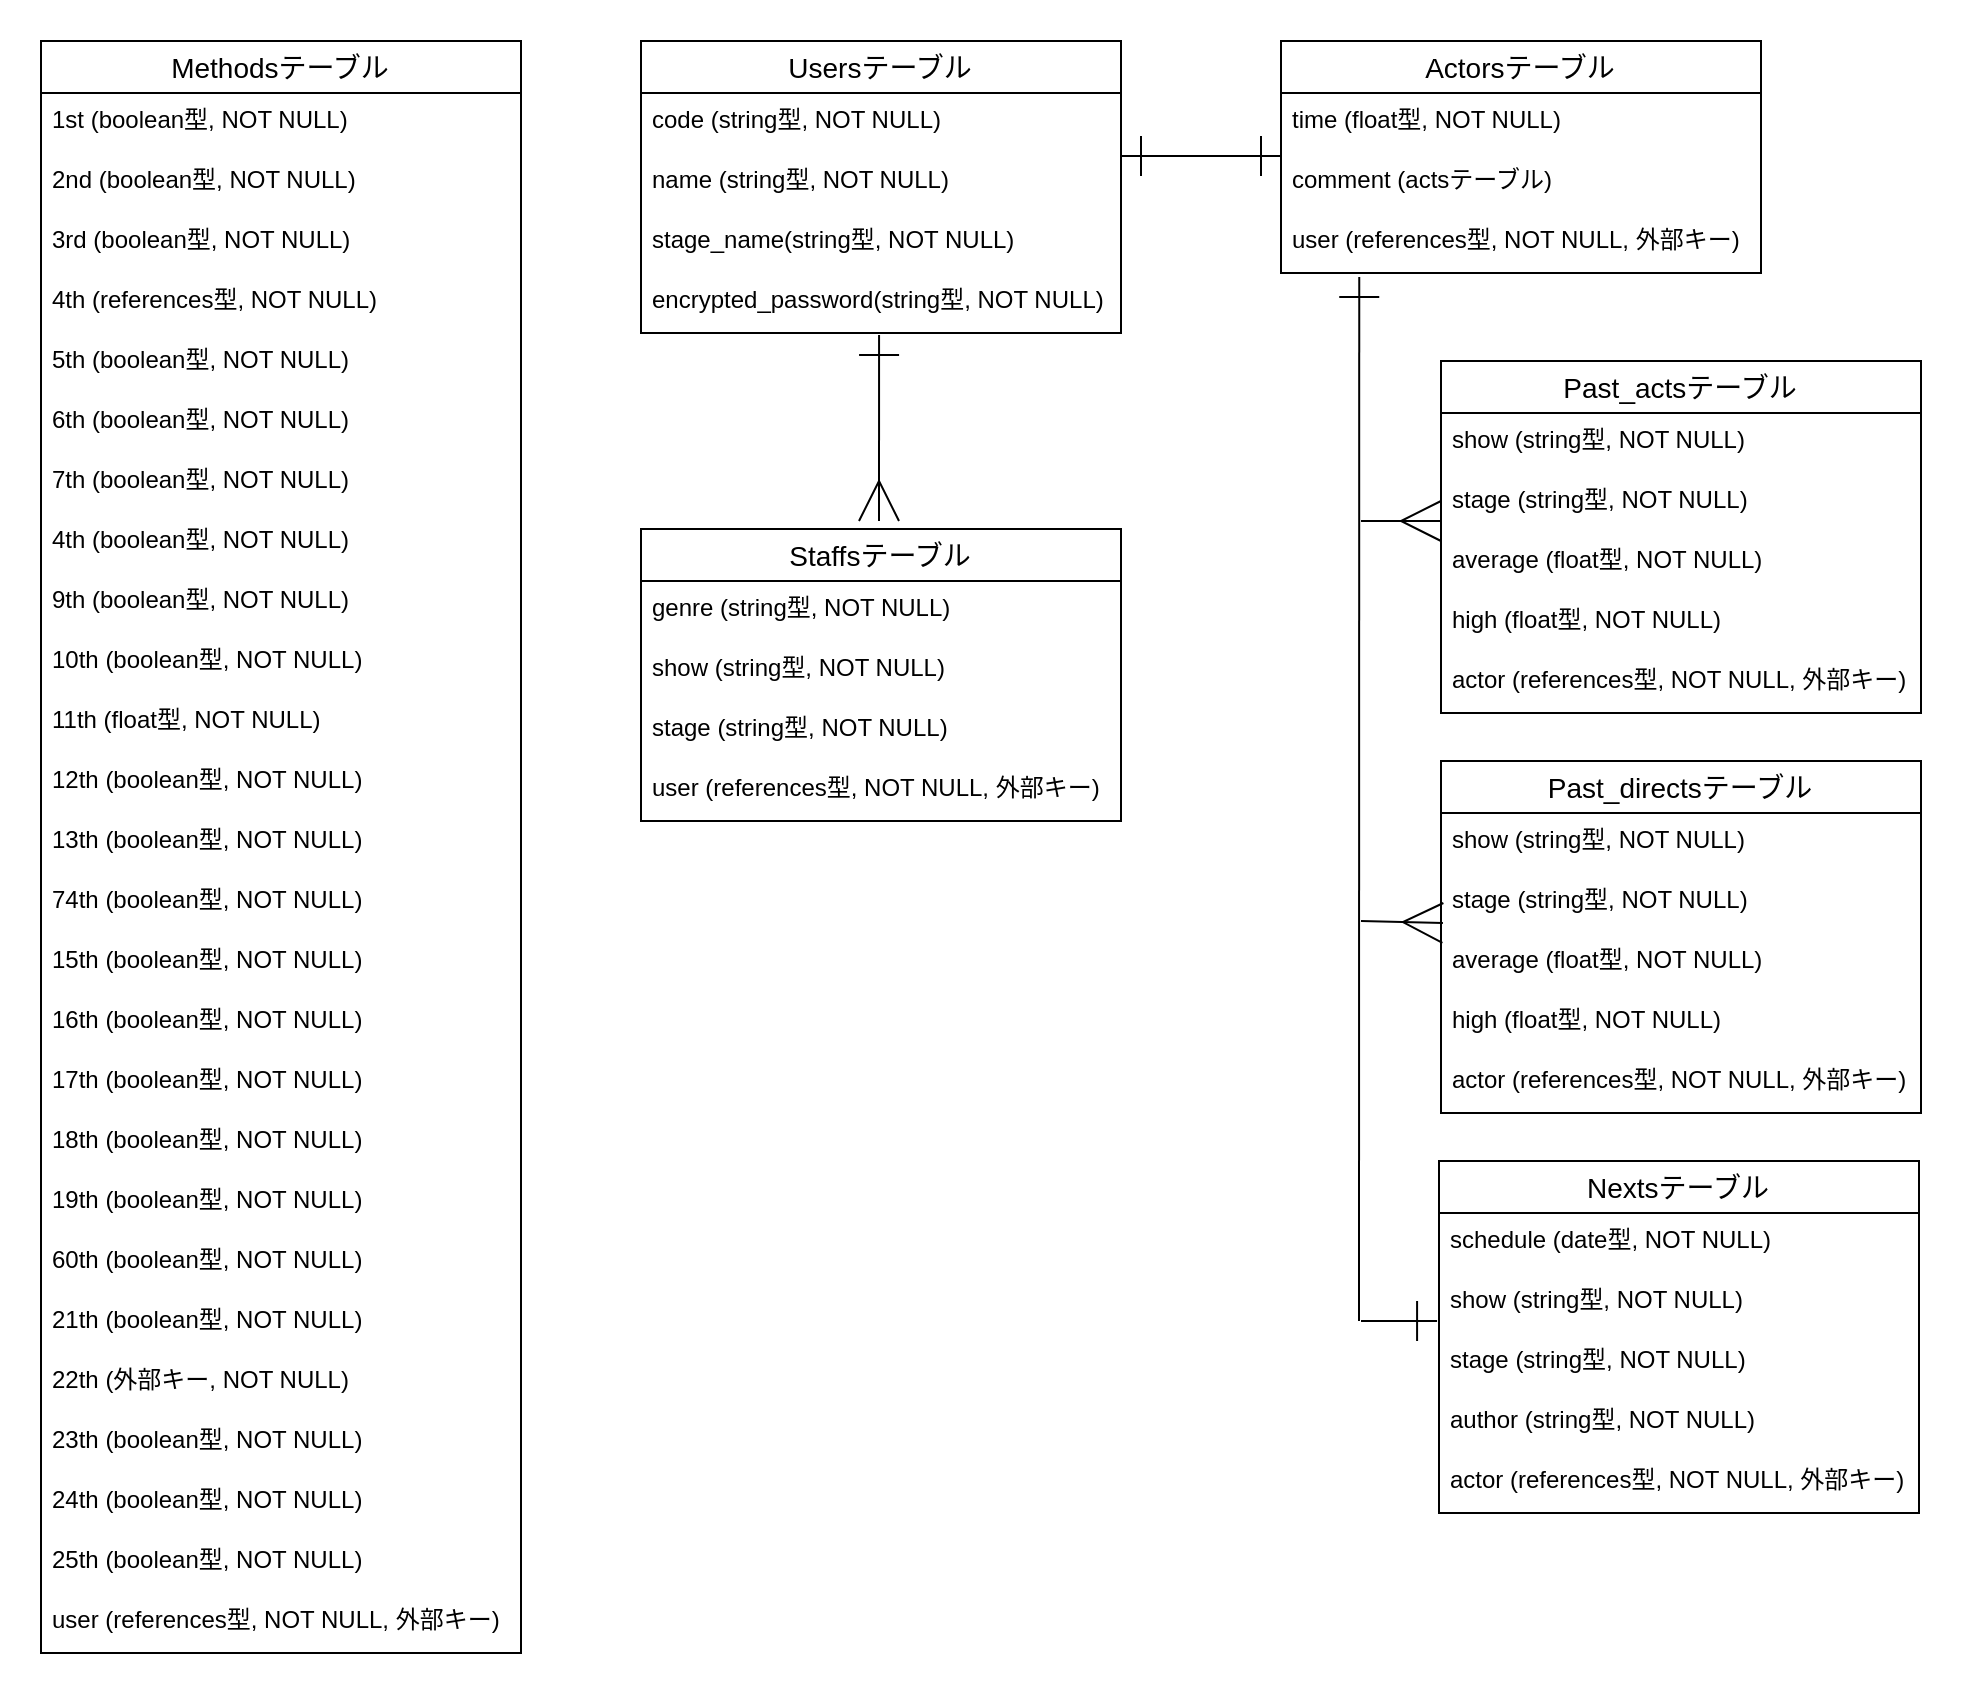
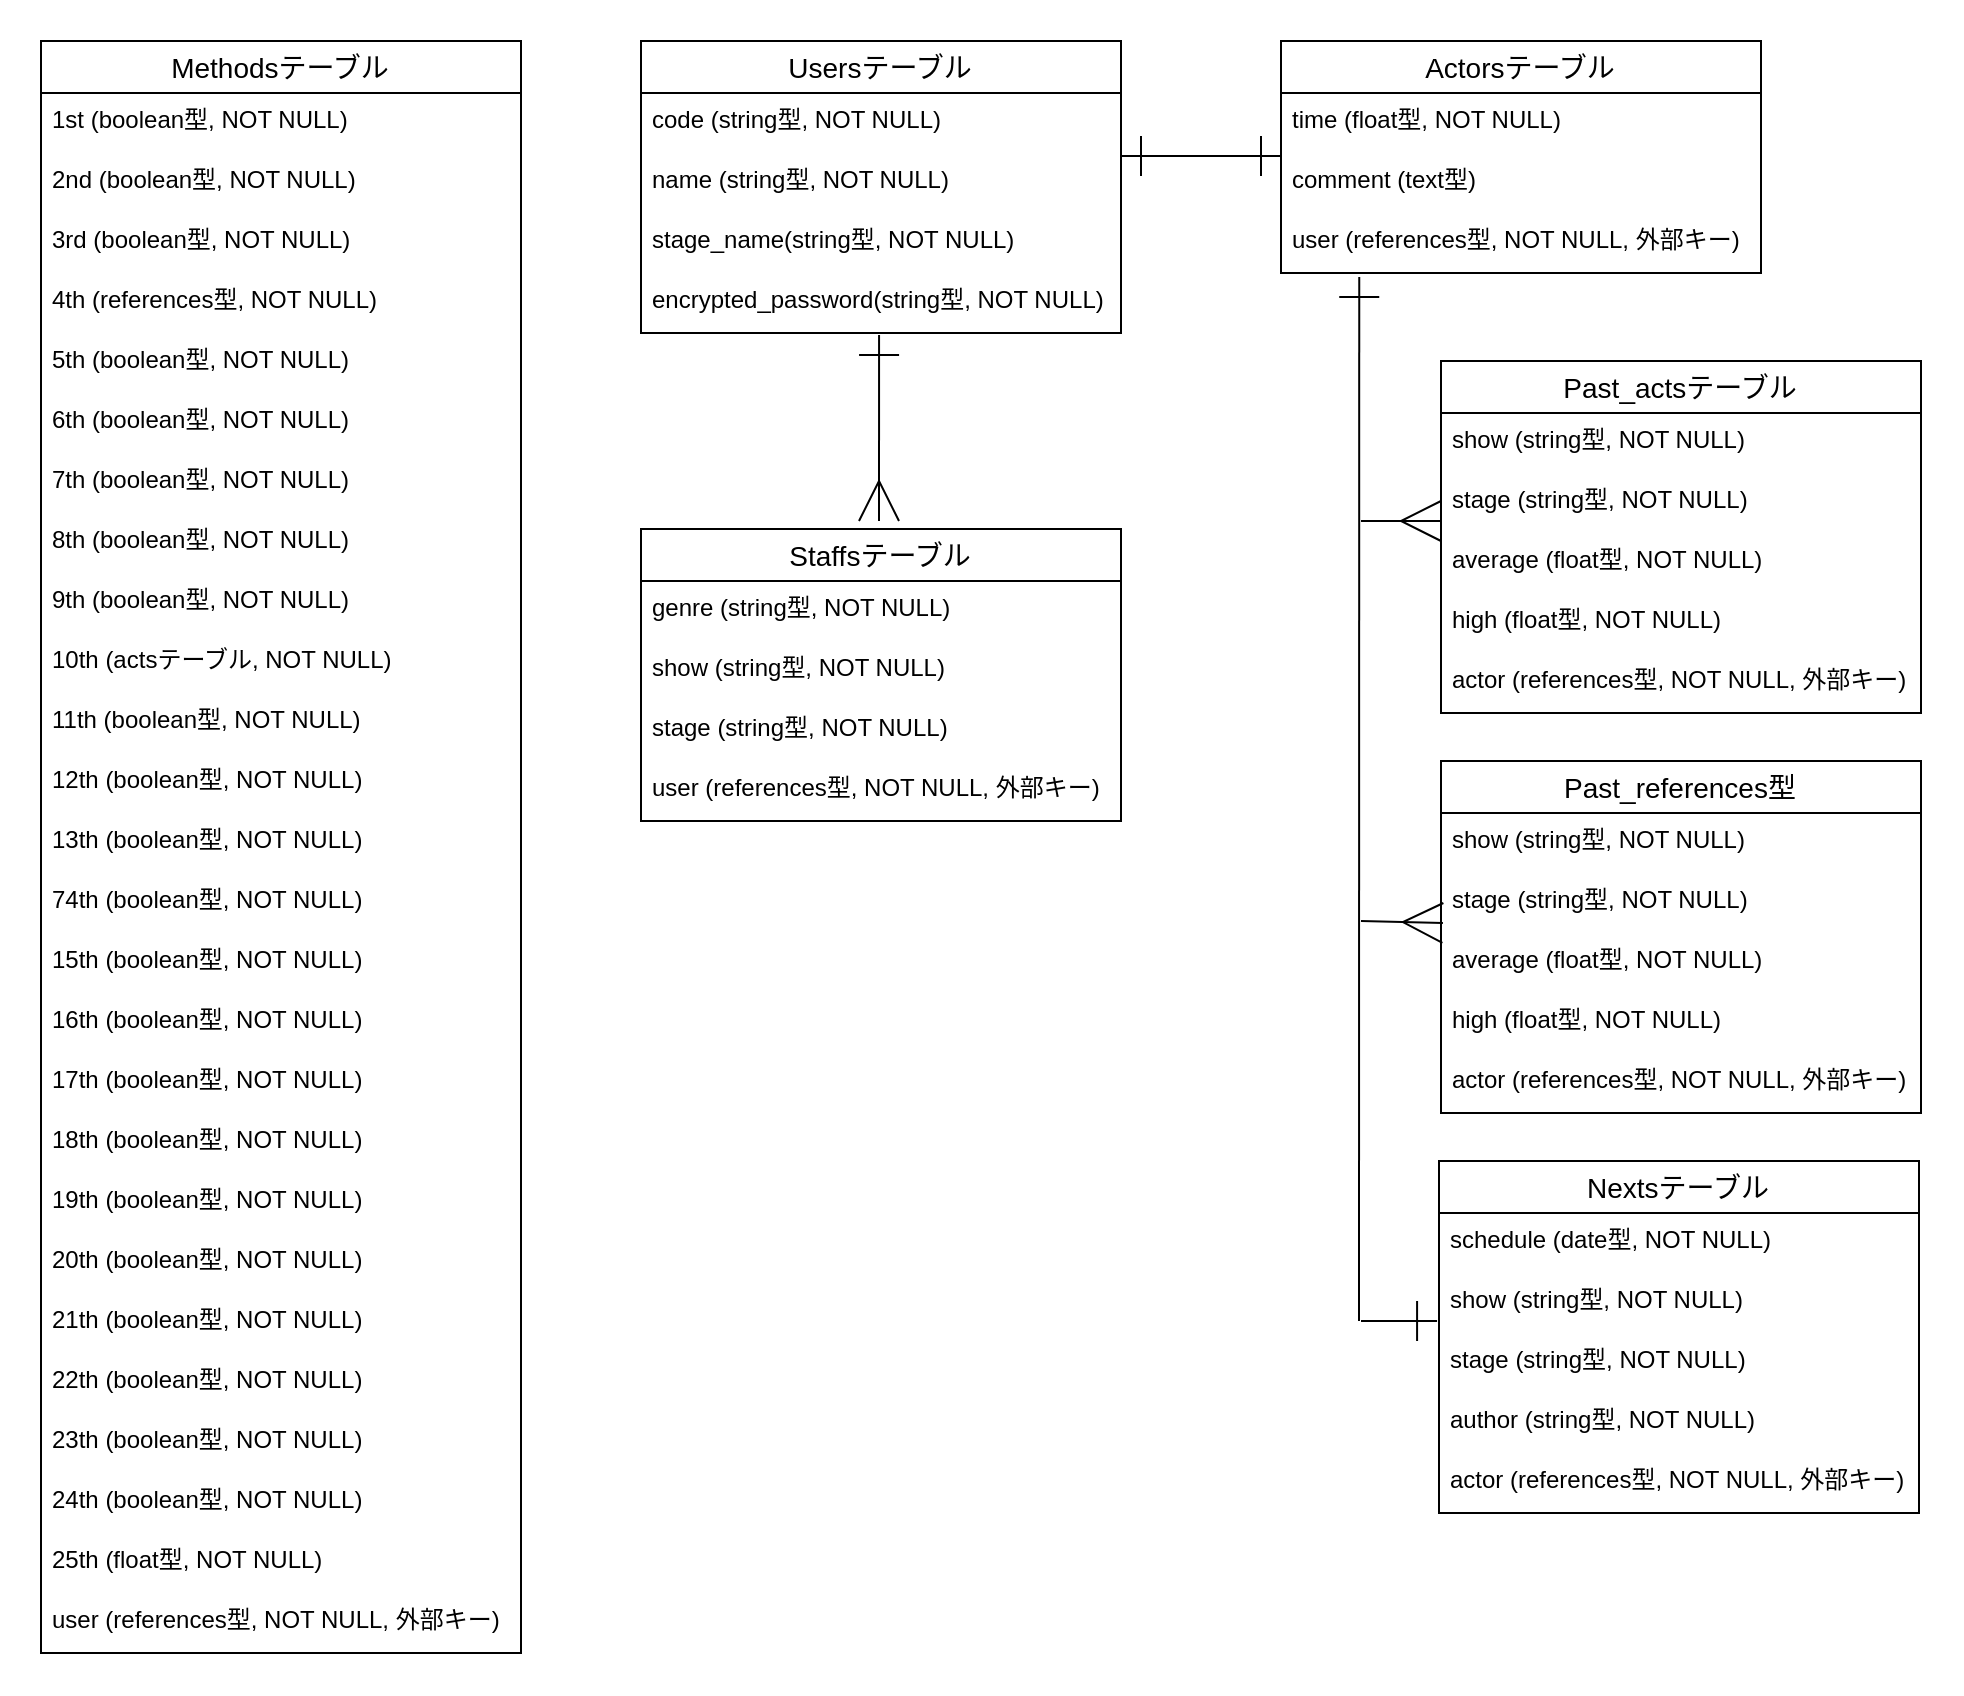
node "comment (actsテーブル)": label "comment (actsテーブル)" -> "comment (text型)"
node "4th (boolean型, NOT NULL)": label "4th (boolean型, NOT NULL)" -> "8th (boolean型, NOT NULL)"
node "10th (boolean型, NOT NULL)": label "10th (boolean型, NOT NULL)" -> "10th (actsテーブル, NOT NULL)"
node "11th (float型, NOT NULL)": label "11th (float型, NOT NULL)" -> "11th (boolean型, NOT NULL)"
node "Past_directsテーブル": label "Past_directsテーブル" -> "Past_references型"
node "60th (boolean型, NOT NULL)": label "60th (boolean型, NOT NULL)" -> "20th (boolean型, NOT NULL)"
node "22th (外部キー, NOT NULL)": label "22th (外部キー, NOT NULL)" -> "22th (boolean型, NOT NULL)"
node "25th (boolean型, NOT NULL)": label "25th (boolean型, NOT NULL)" -> "25th (float型, NOT NULL)"
